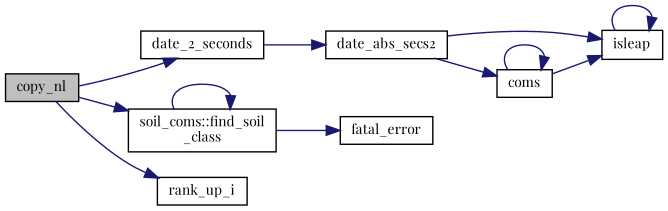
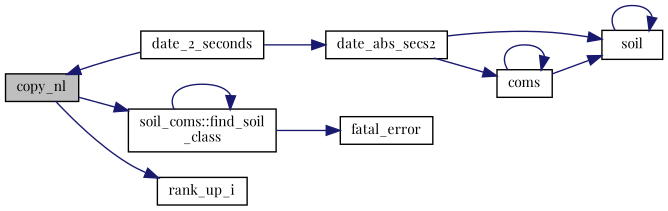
node "isleap": label "isleap" -> "soil"
edge "copy_nl" -> "date_2_seconds": reversed
